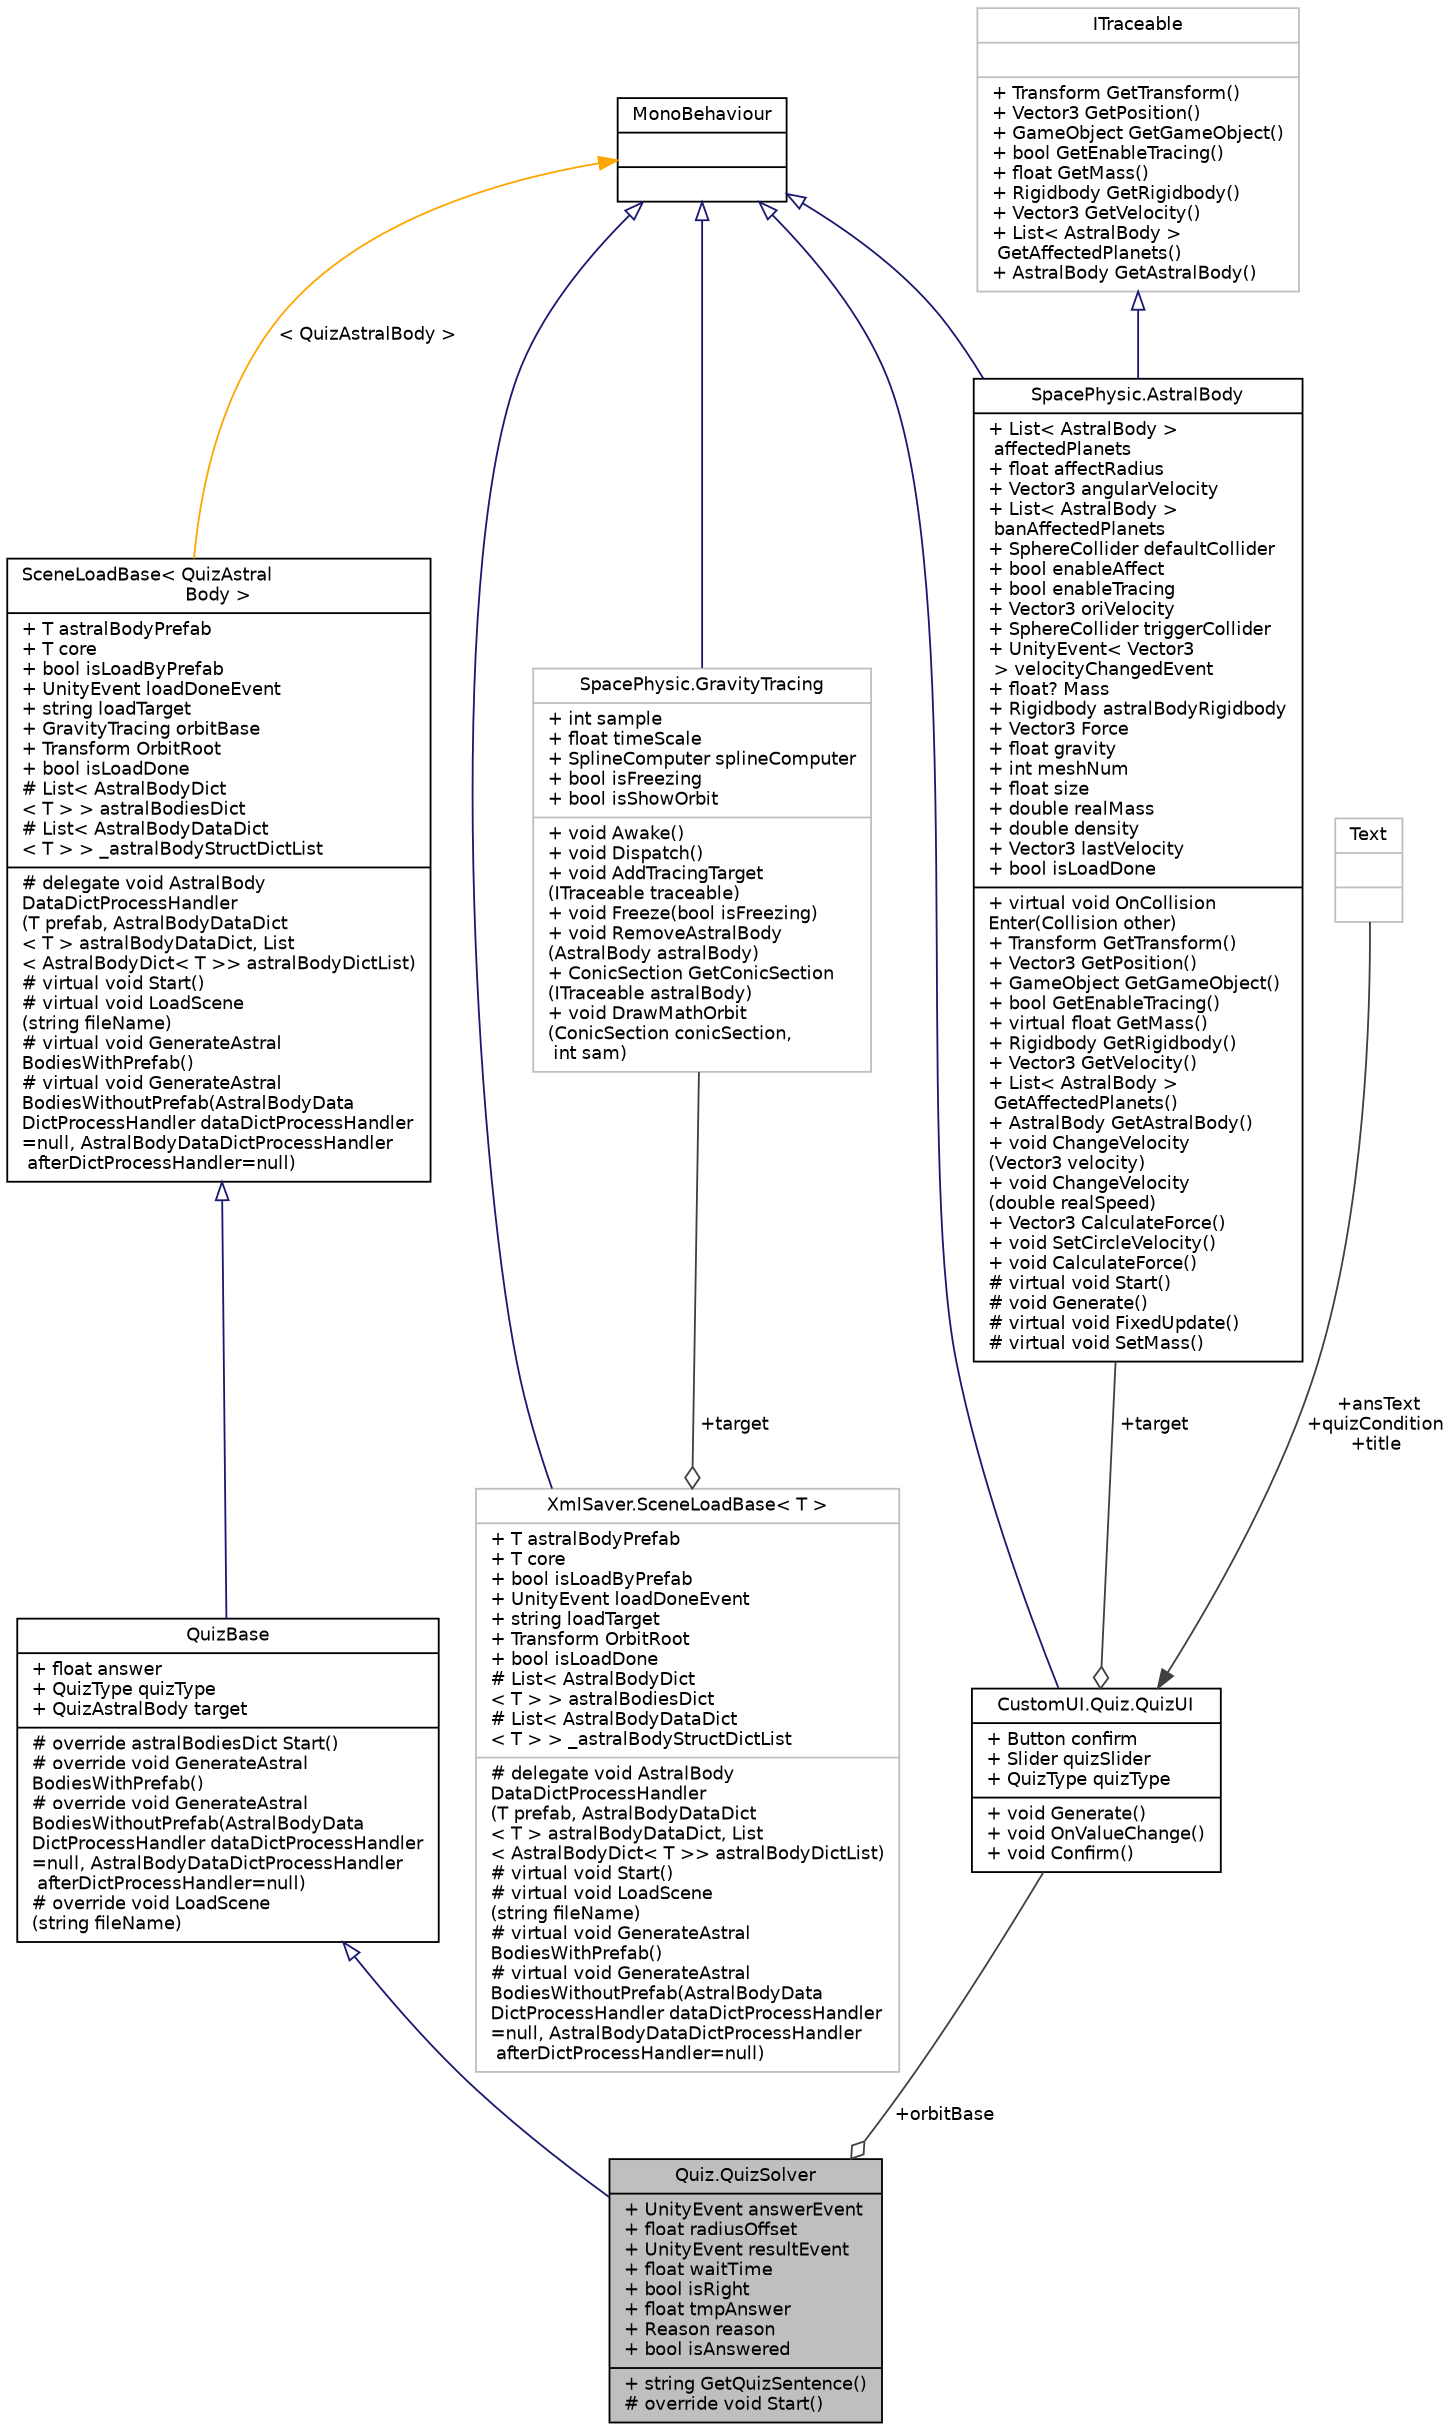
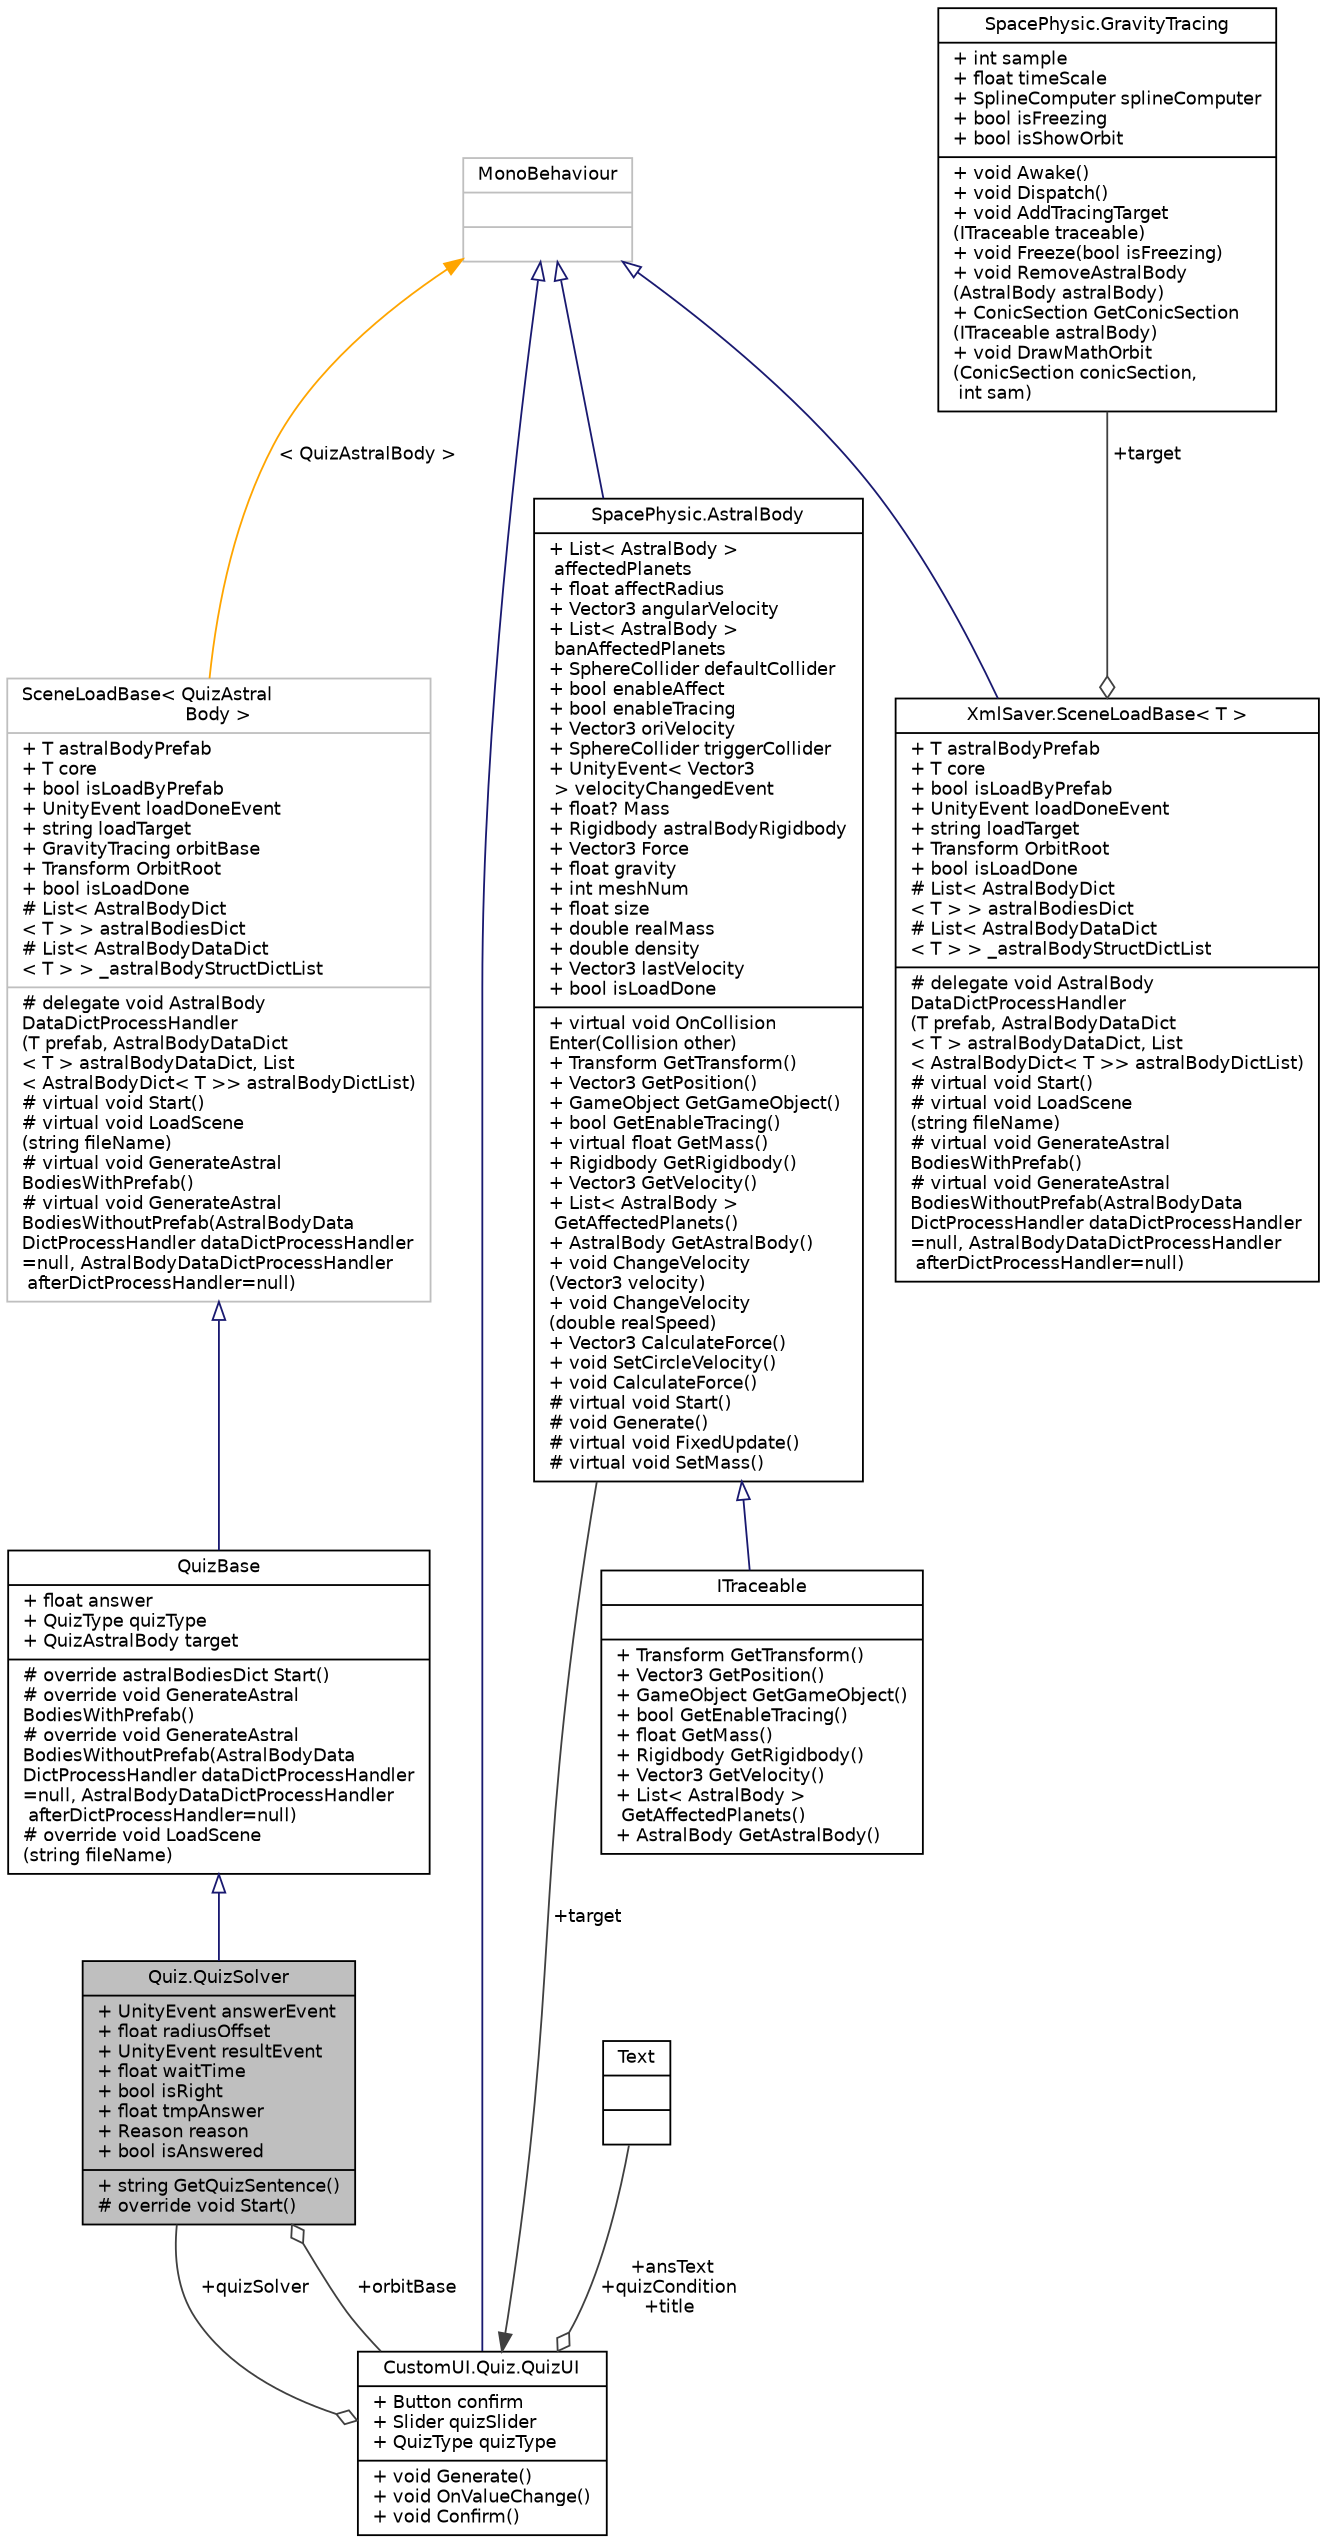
node "MonoBehaviour": color black -> grey75
node "ITraceable": color grey75 -> black
edge "SpacePhysic.AstralBody" -> "ITraceable": reversed
edge "SpacePhysic.GravityTracing" -> "MonoBehaviour": removed
node "SceneLoadBase< QuizAstral": color black -> grey75
node "SpacePhysic.GravityTracing": color grey75 -> black
node "Text": color grey75 -> black
edge "Text" -> "CustomUI.Quiz.QuizUI": arrowhead normal -> odiamond
edge "SpacePhysic.AstralBody" -> "CustomUI.Quiz.QuizUI": arrowhead odiamond -> normal
node "XmlSaver.SceneLoadBase< T >": color grey75 -> black
edge "Quiz.QuizSolver" -> "CustomUI.Quiz.QuizUI": added, label "+quizSolver"
